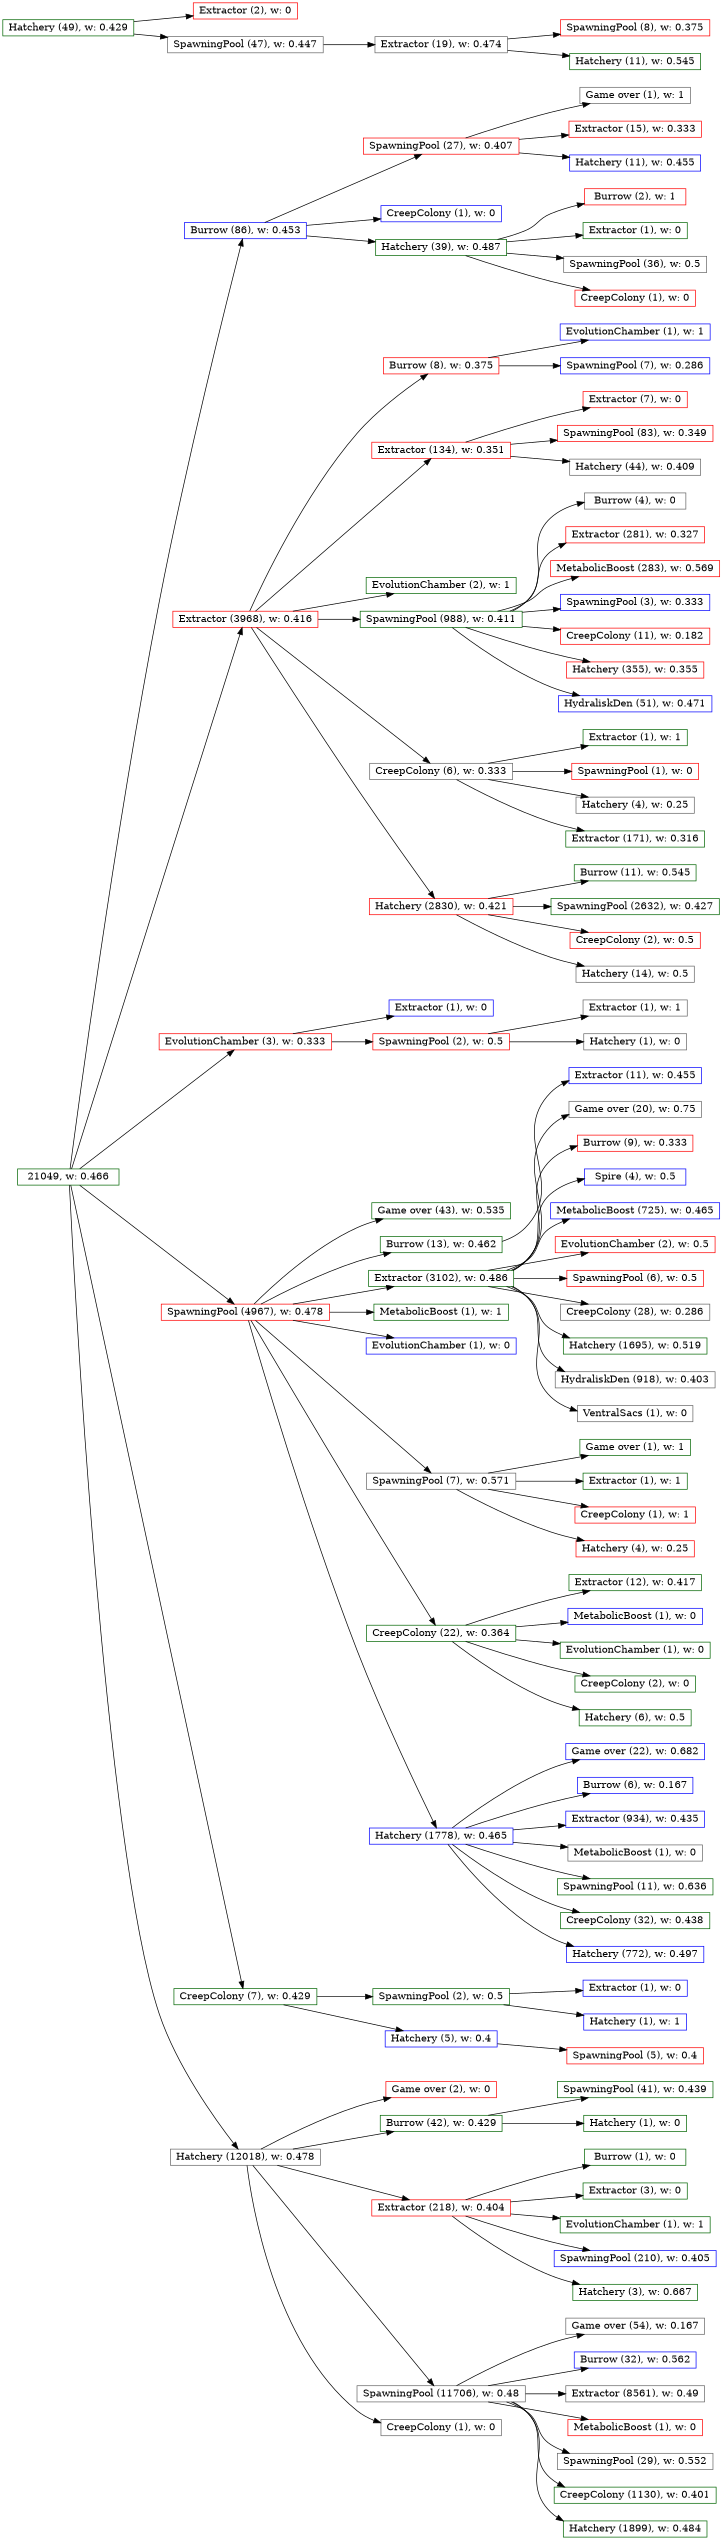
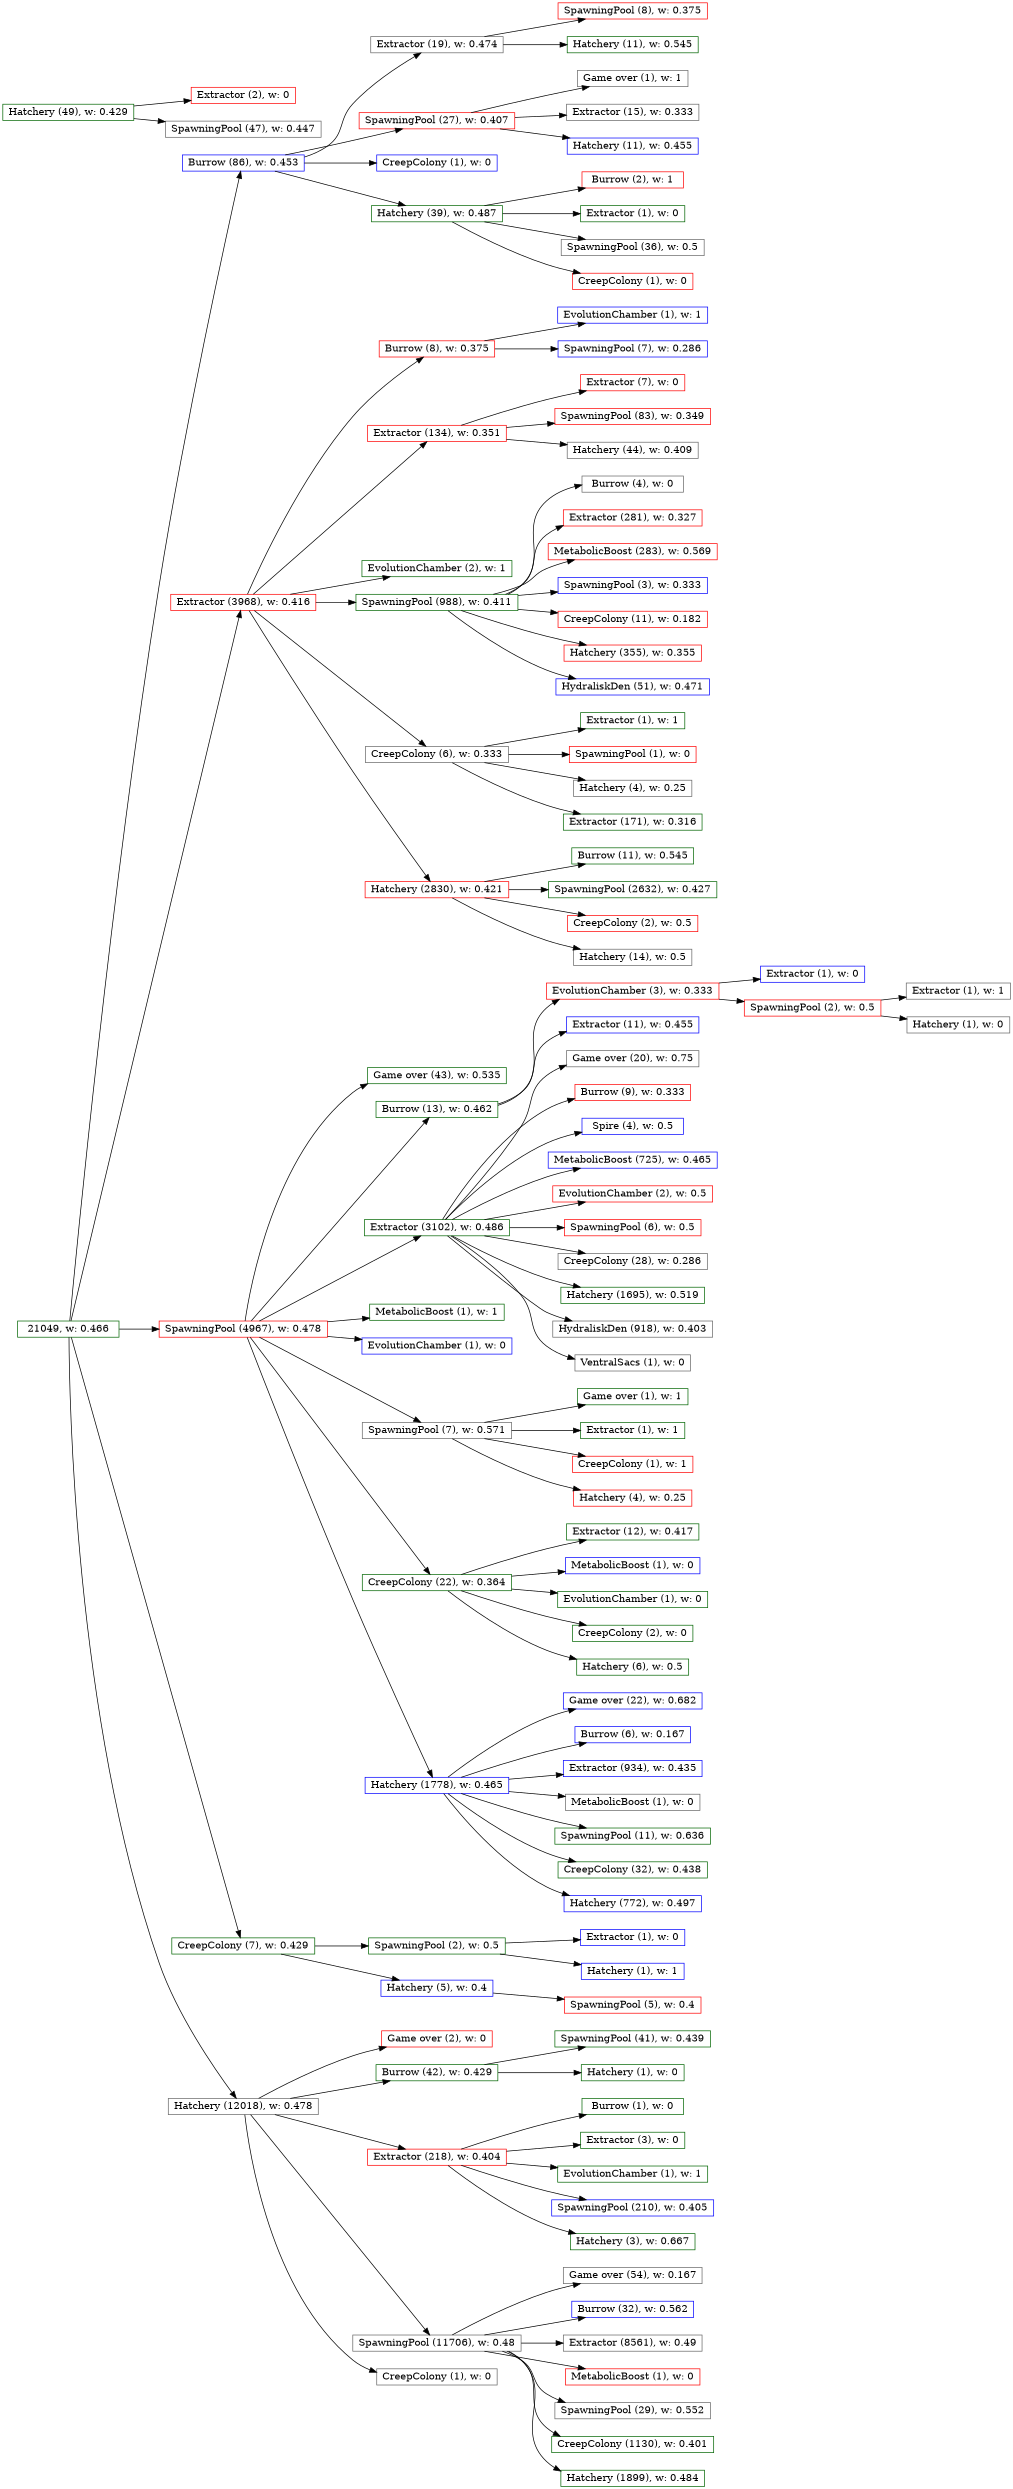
edge "SpawningPool (47), w: 0.447" -> "Extractor (19), w: 0.474": now "Burrow (86), w: 0.453" -> "Extractor (19), w: 0.474"
node "Extractor (15), w: 0.333": color red -> gray40
edge "21049, w: 0.466" -> "EvolutionChamber (3), w: 0.333": now "Burrow (13), w: 0.462" -> "EvolutionChamber (3), w: 0.333"
